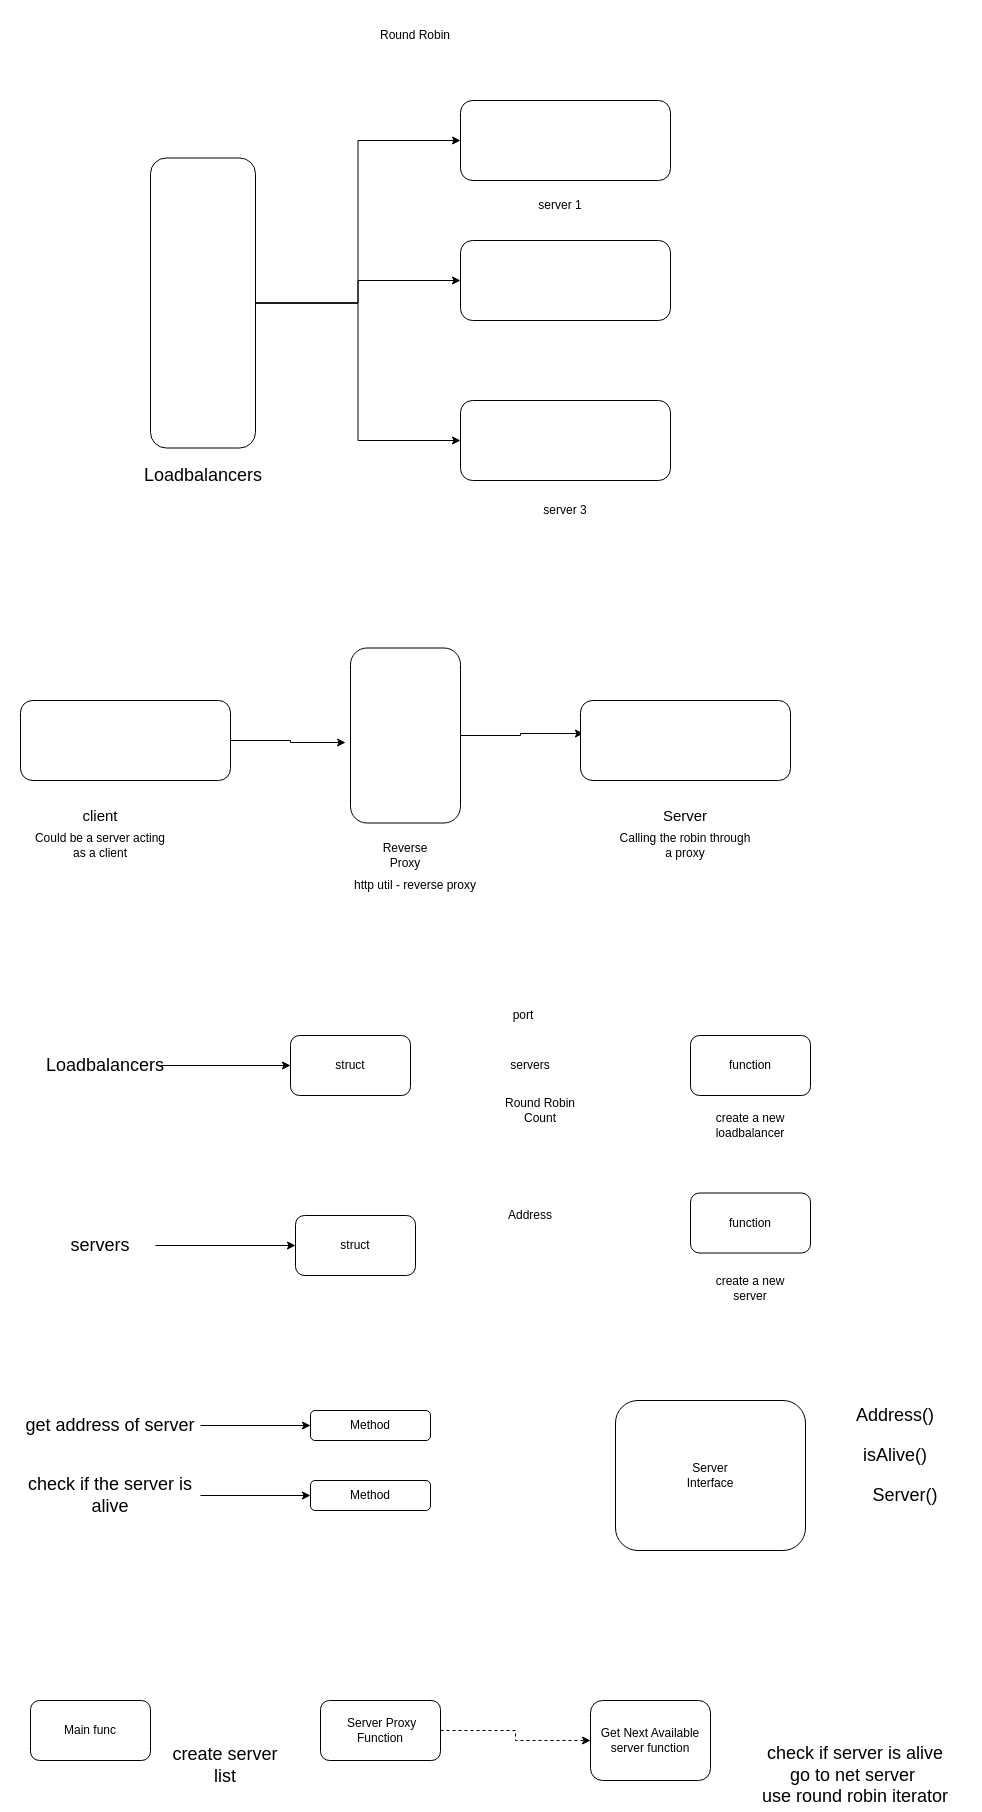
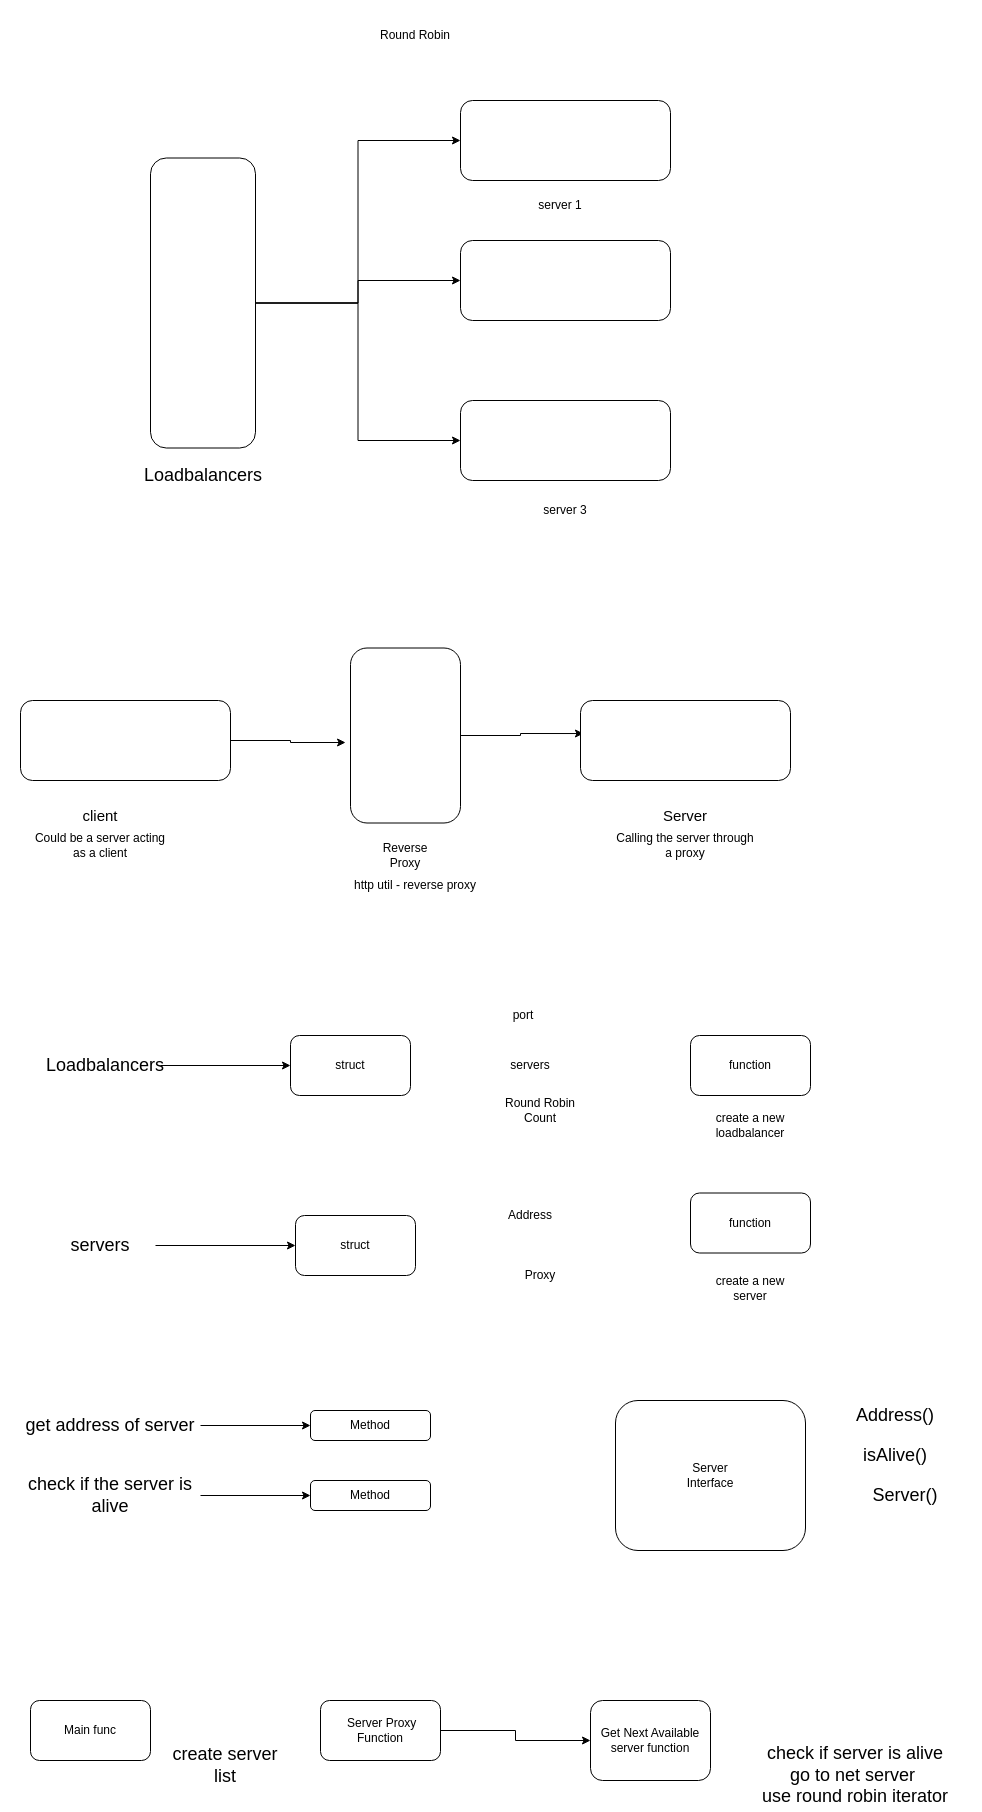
node "Calling the robin through a proxy": label "Calling the robin through a proxy" -> "Calling the server through a proxy"
node "Proxy": added
edge "Server Proxy Function" -> "Get Next Available server function": style dashed -> solid
